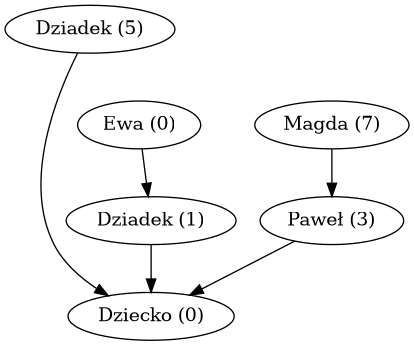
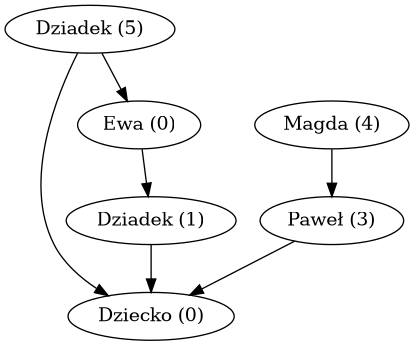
edge "Dziadek (5)" -> "Ewa (0)": added
node "Magda (7)": label "Magda (7)" -> "Magda (4)"
